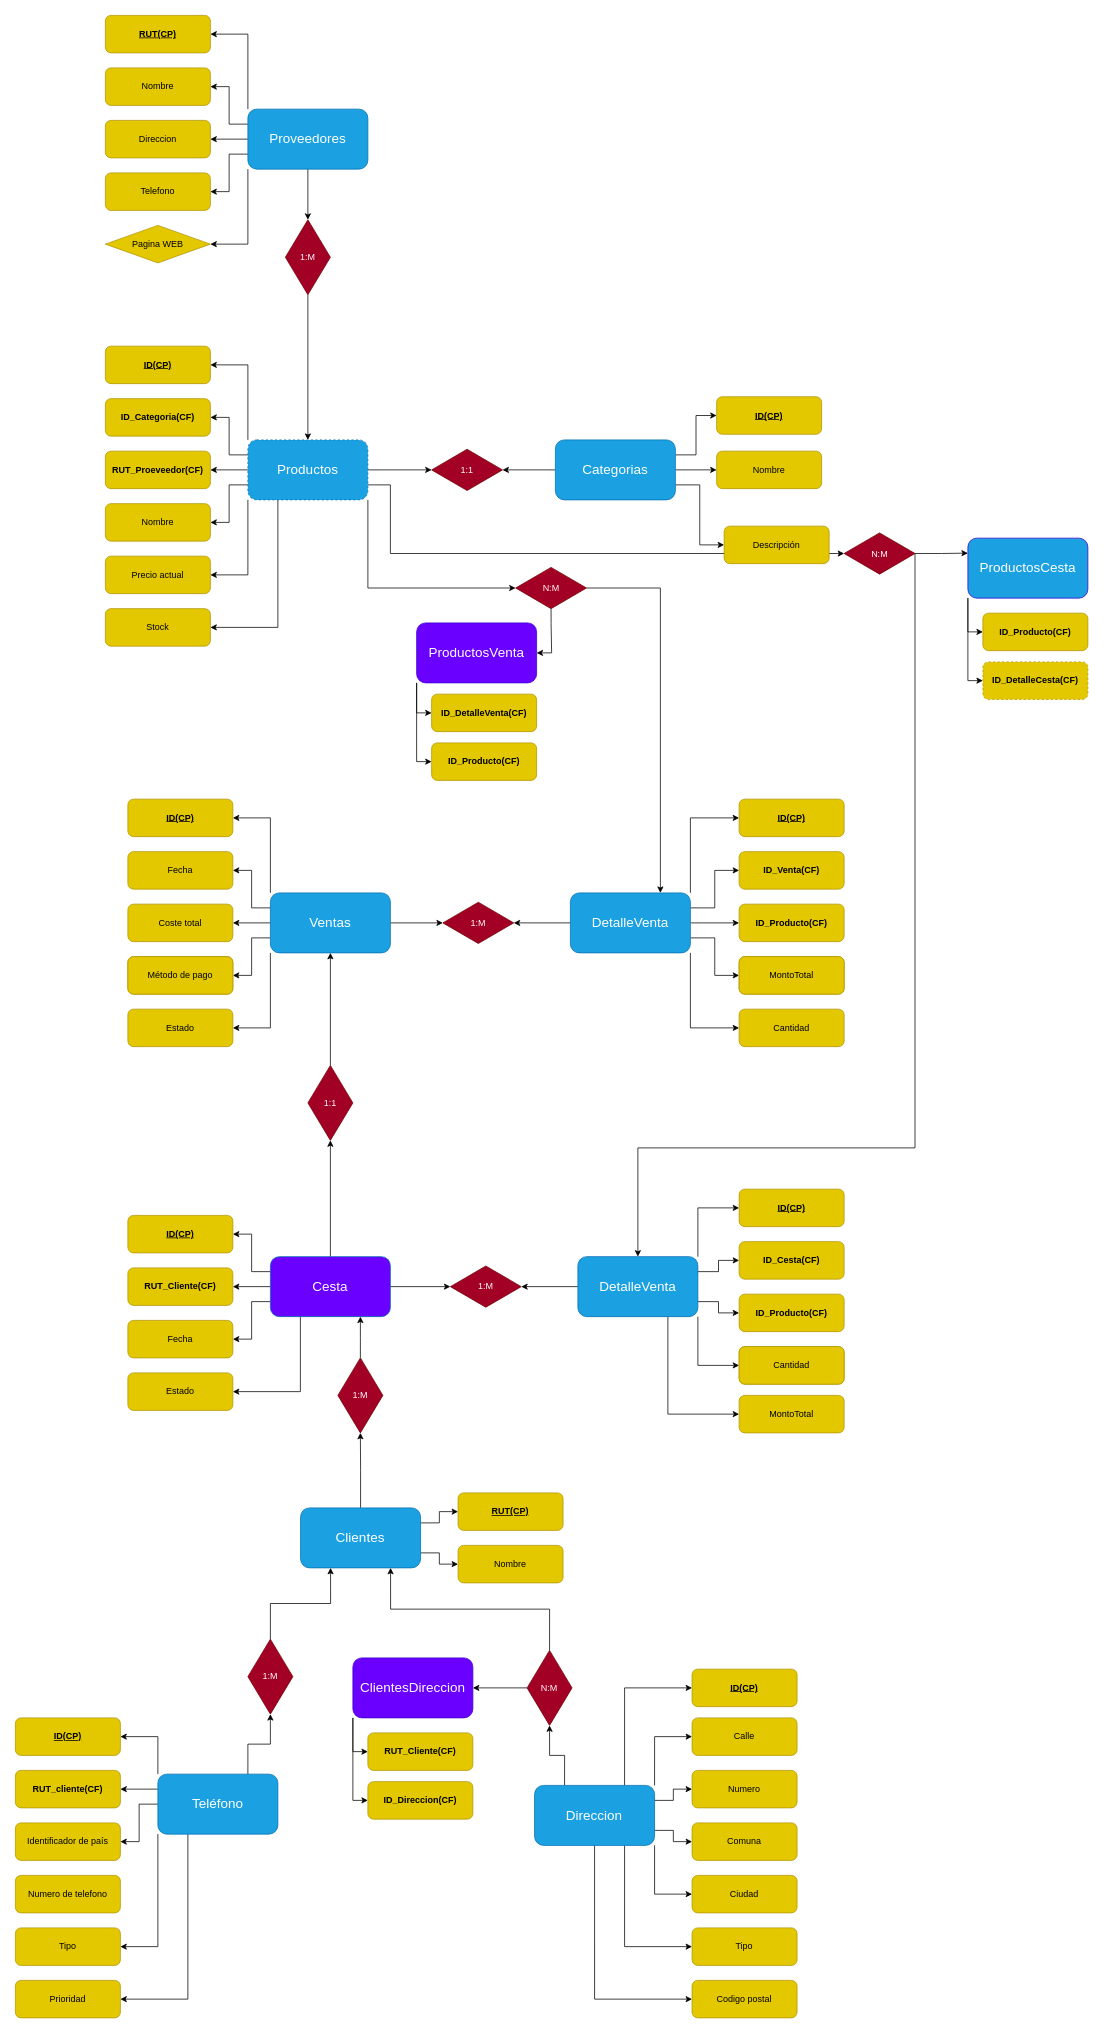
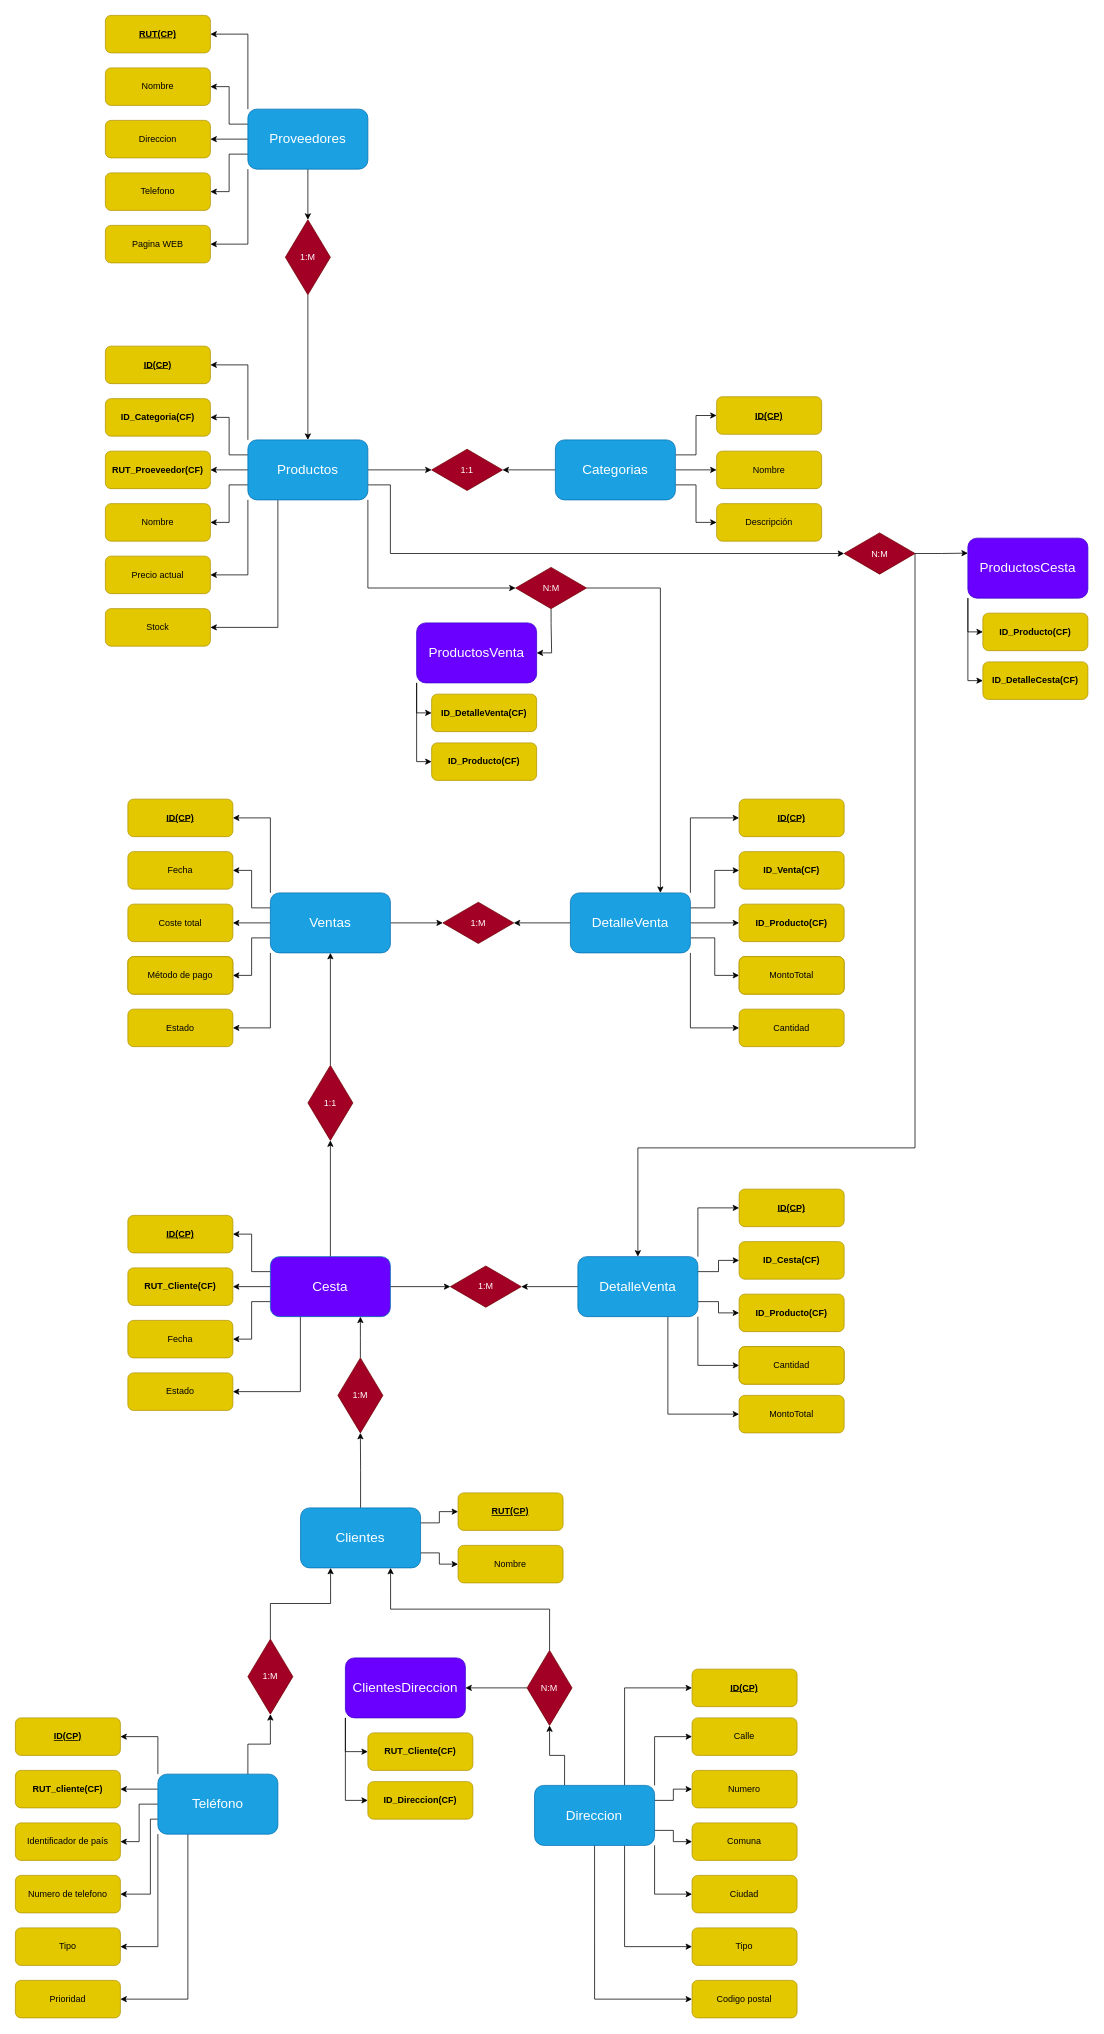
node "Pagina WEB": shape diamond -> rounded rectangle
node "Productos": style dashed -> solid
node "Descripción": moved (777, 545) -> (769, 522)
node "ProductosCesta": fillcolor #1ba1e2 -> #6a00ff
node "ID_DetalleCesta(CF)": style dashed -> solid
node "ClientesDireccion": moved (413, 1688) -> (405, 1688)
edge "Teléfono" -> "Numero de telefono": added
